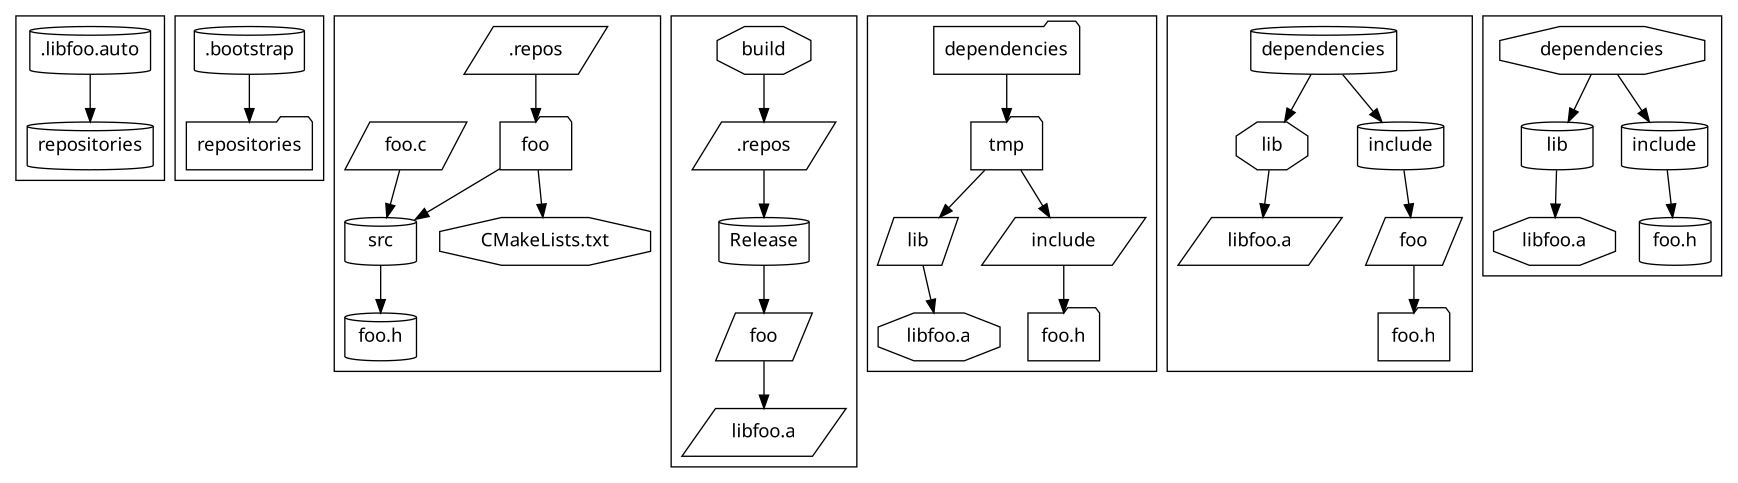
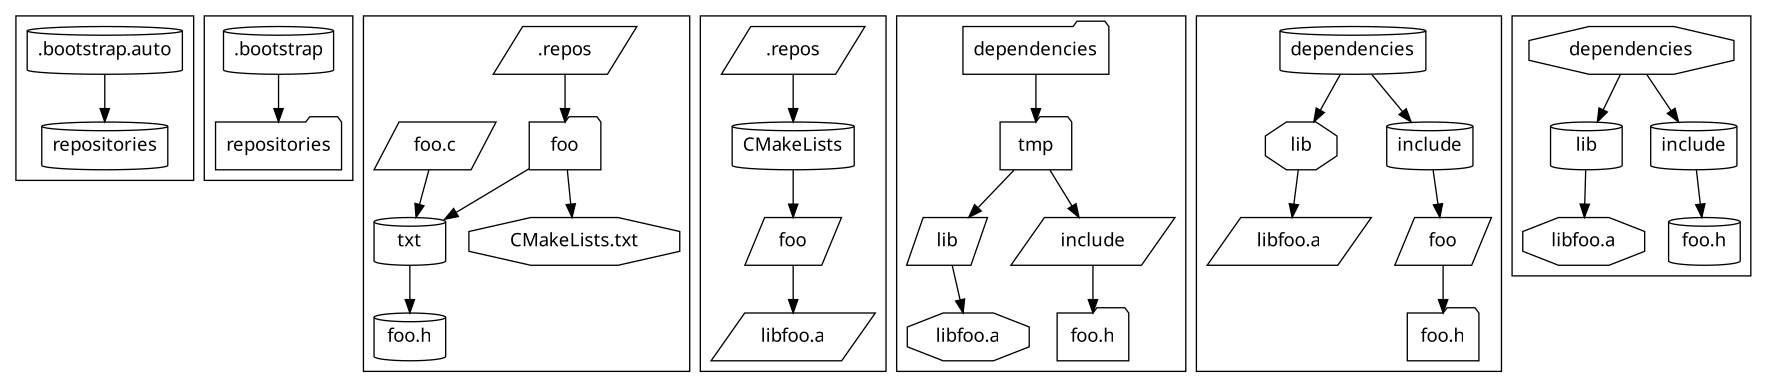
node ".libfoo.auto": label ".libfoo.auto" -> ".bootstrap.auto"
node "build": removed
node "src": label "src" -> "txt"
node "Release": label "Release" -> "CMakeLists"
